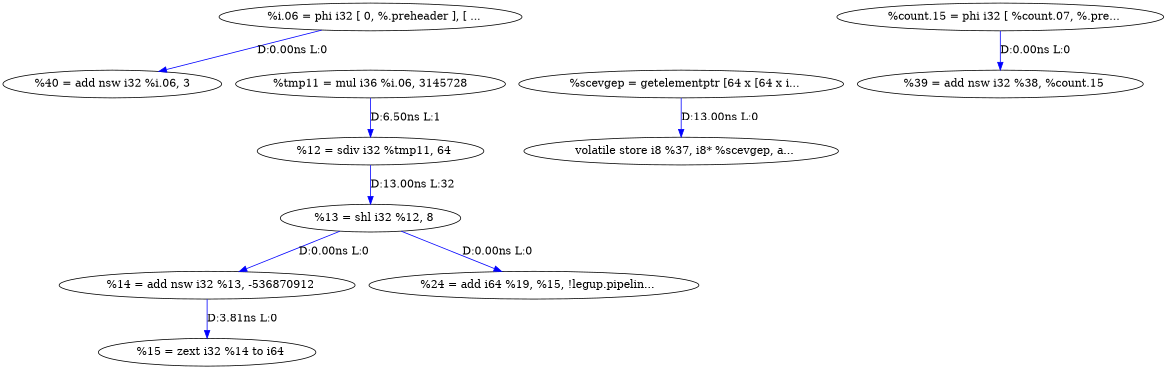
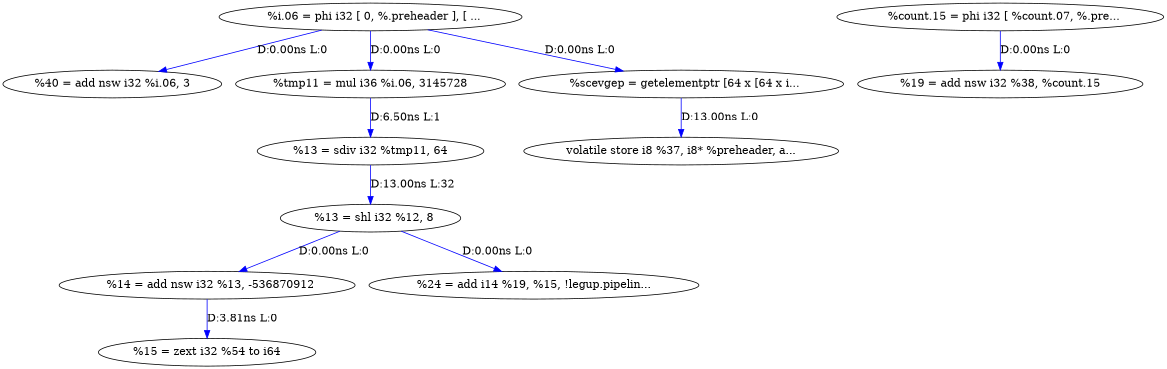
edge "%i.06 = phi i32 [ 0, %.preheader ], [ ..." -> "%tmp11 = mul i36 %i.06, 3145728": added, label "D:0.00ns L:0"
edge "%i.06 = phi i32 [ 0, %.preheader ], [ ..." -> "%scevgep = getelementptr [64 x [64 x i...": added, label "D:0.00ns L:0"
node "%39 = add nsw i32 %38, %count.15": label "%39 = add nsw i32 %38, %count.15" -> "%19 = add nsw i32 %38, %count.15"
node "%12 = sdiv i32 %tmp11, 64": label "%12 = sdiv i32 %tmp11, 64" -> "%13 = sdiv i32 %tmp11, 64"
node "volatile store i8 %37, i8* %scevgep, a...": label "volatile store i8 %37, i8* %scevgep, a..." -> "volatile store i8 %37, i8* %preheader, a..."
node "%24 = add i64 %19, %15, !legup.pipelin...": label "%24 = add i64 %19, %15, !legup.pipelin..." -> "%24 = add i14 %19, %15, !legup.pipelin..."
node "%15 = zext i32 %14 to i64": label "%15 = zext i32 %14 to i64" -> "%15 = zext i32 %54 to i64"
